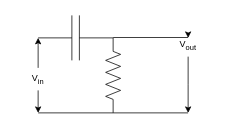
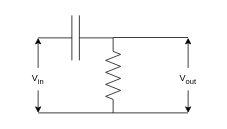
node "Vout": moved (188, 45) -> (188, 79)
